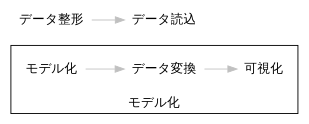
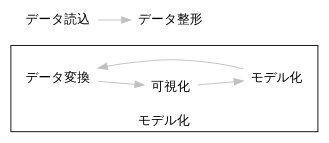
edge "データ整形" -> "データ読込": reversed
edge "可視化" -> "モデル化": added
